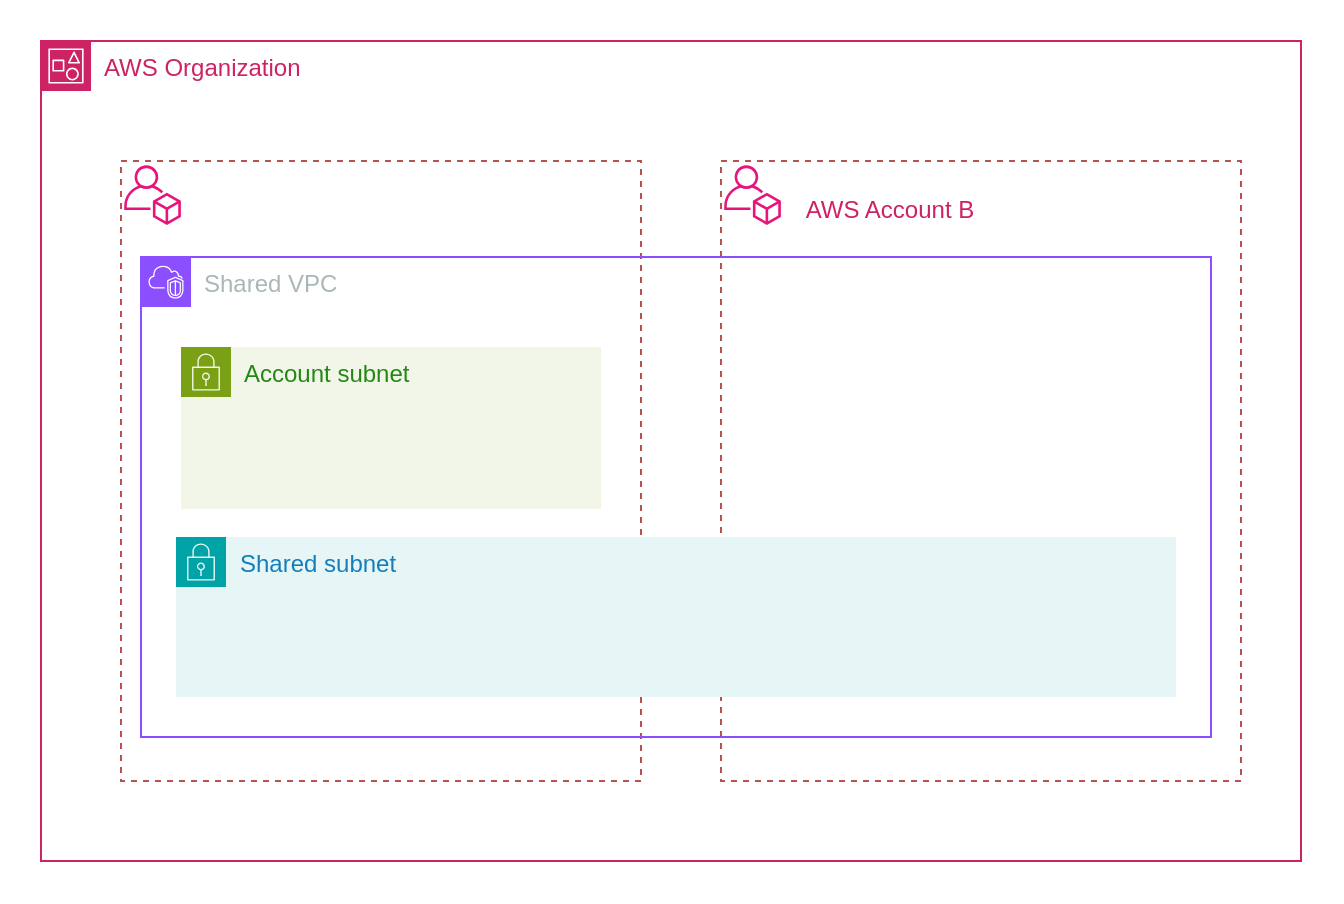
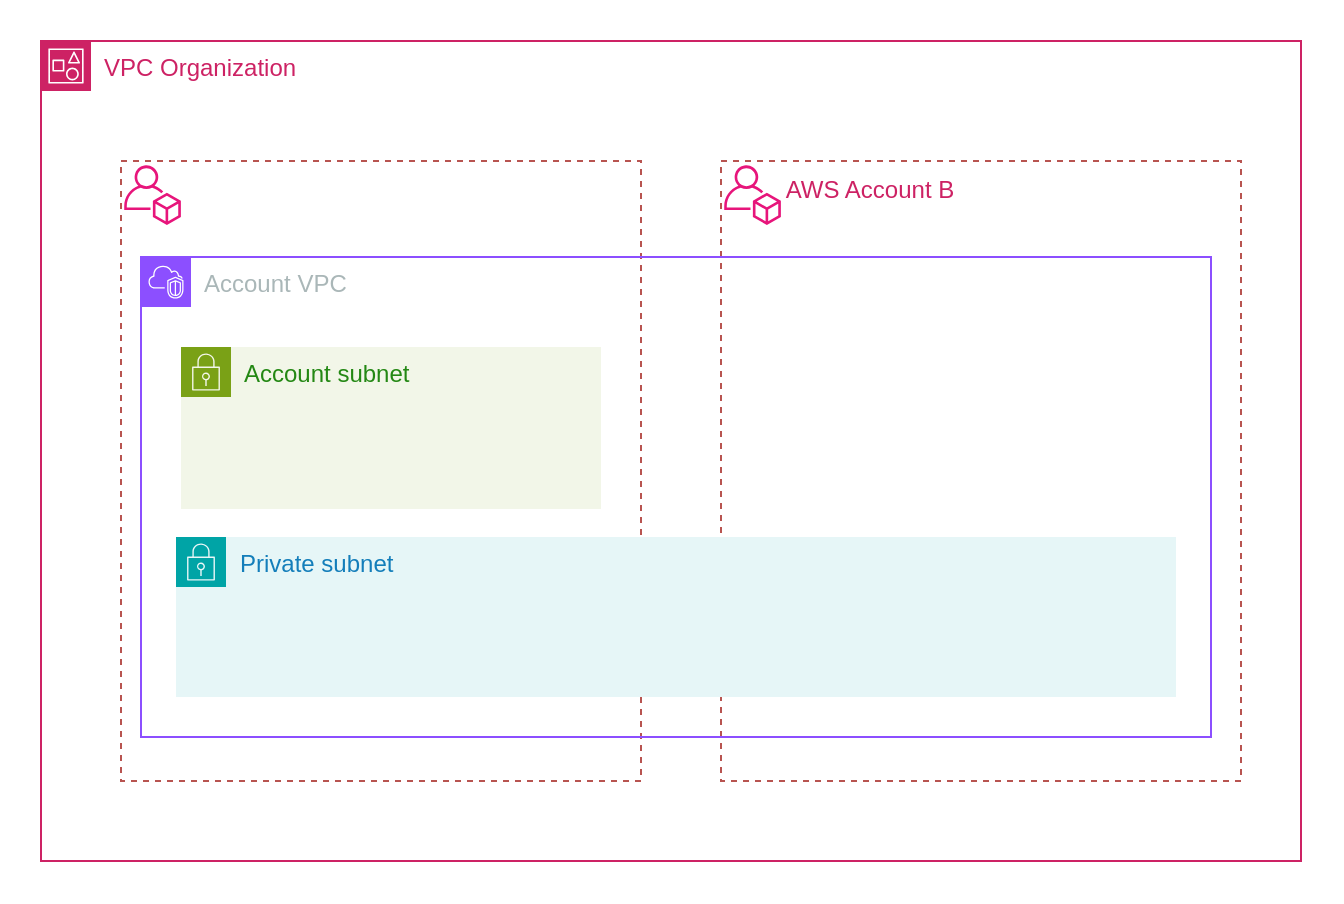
node "AWS Organization": label "AWS Organization" -> "VPC Organization"
node "AWS Account B": moved (891, 211) -> (871, 191)
node "Shared VPC": label "Shared VPC" -> "Account VPC"
node "Shared subnet": label "Shared subnet" -> "Private subnet"
